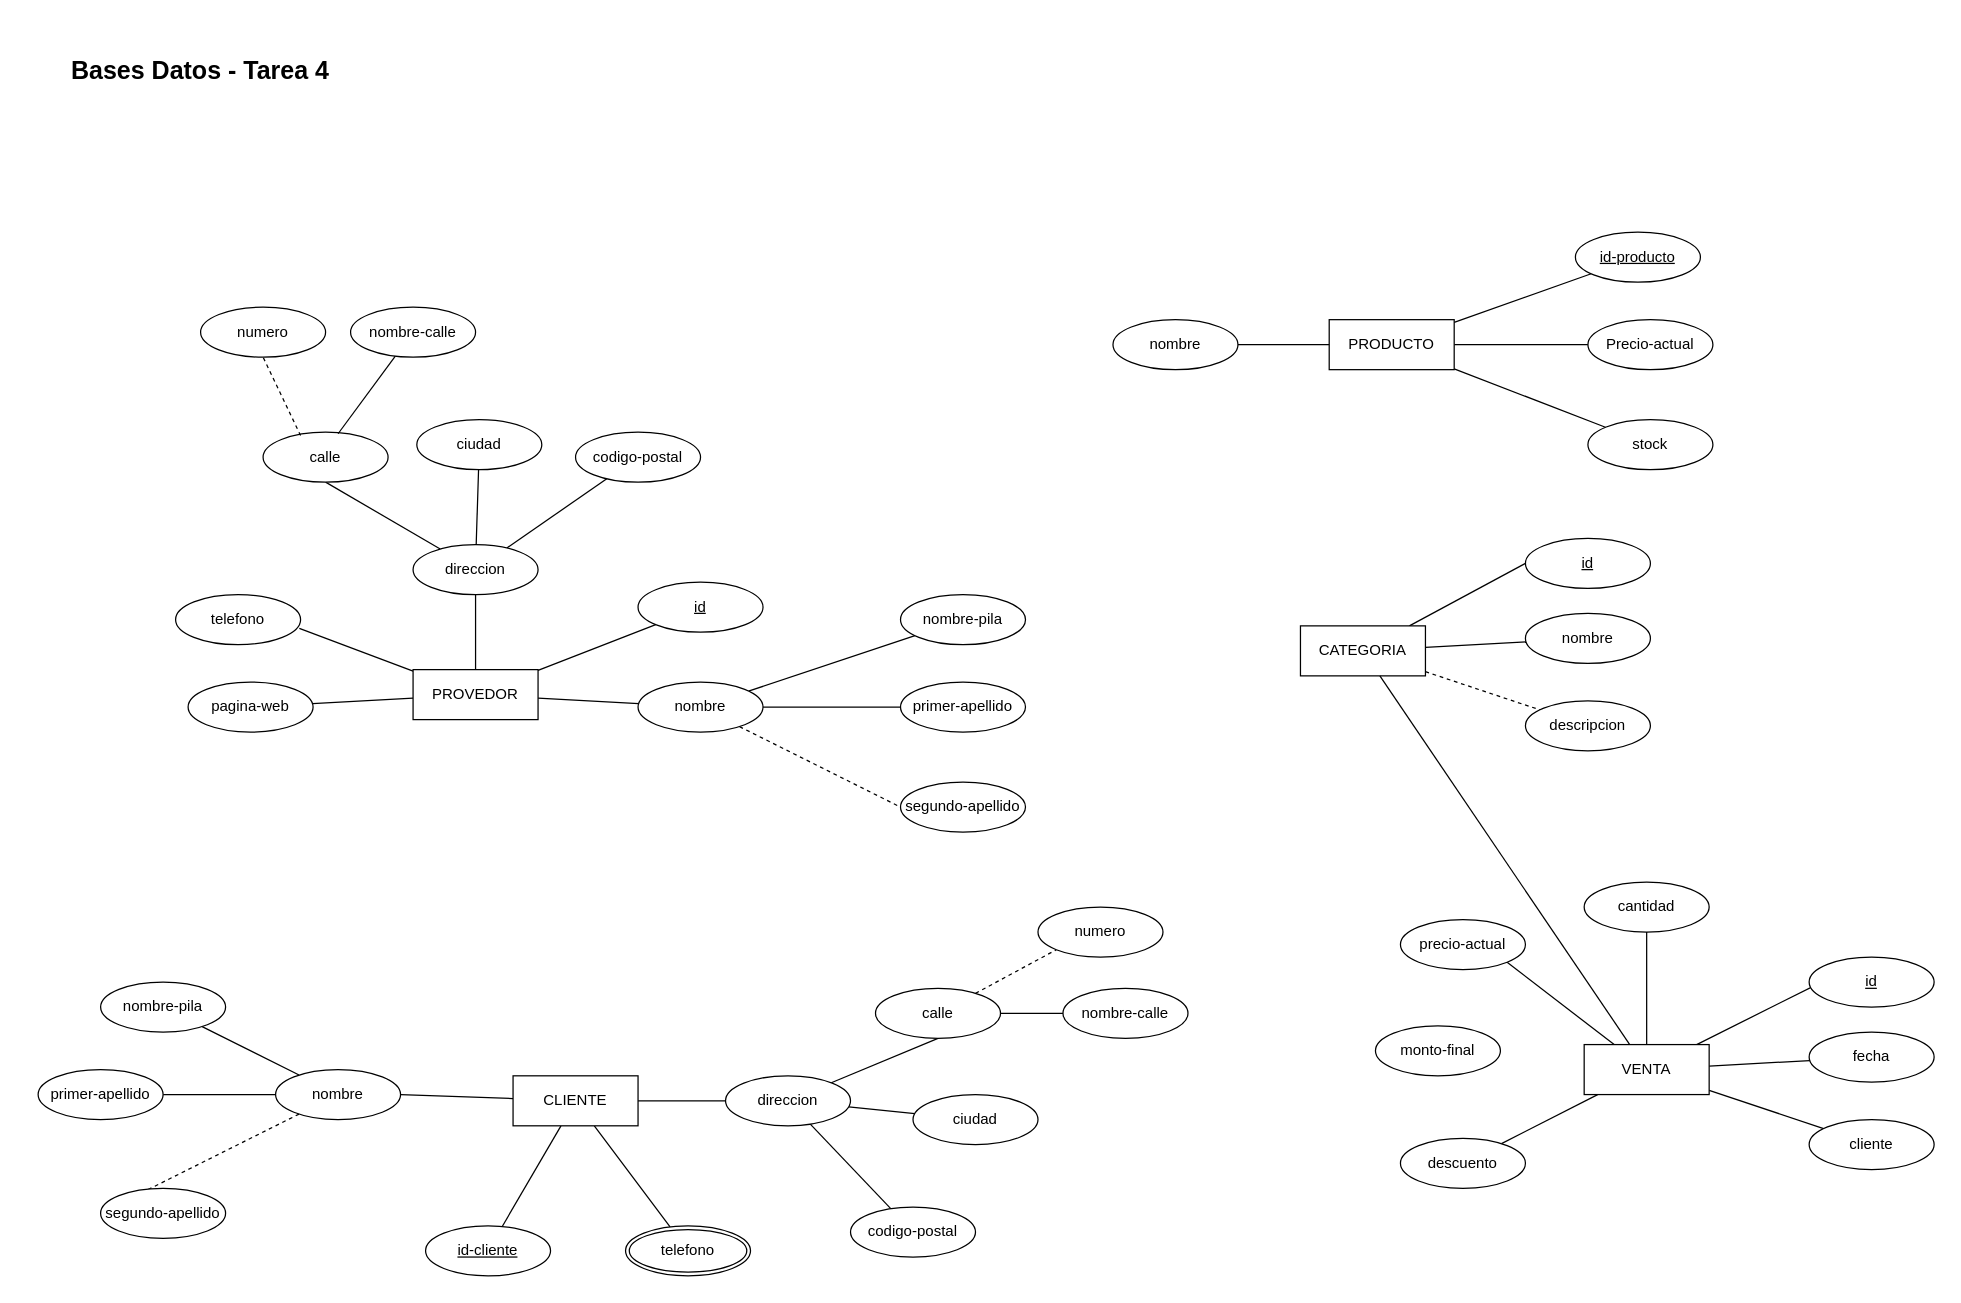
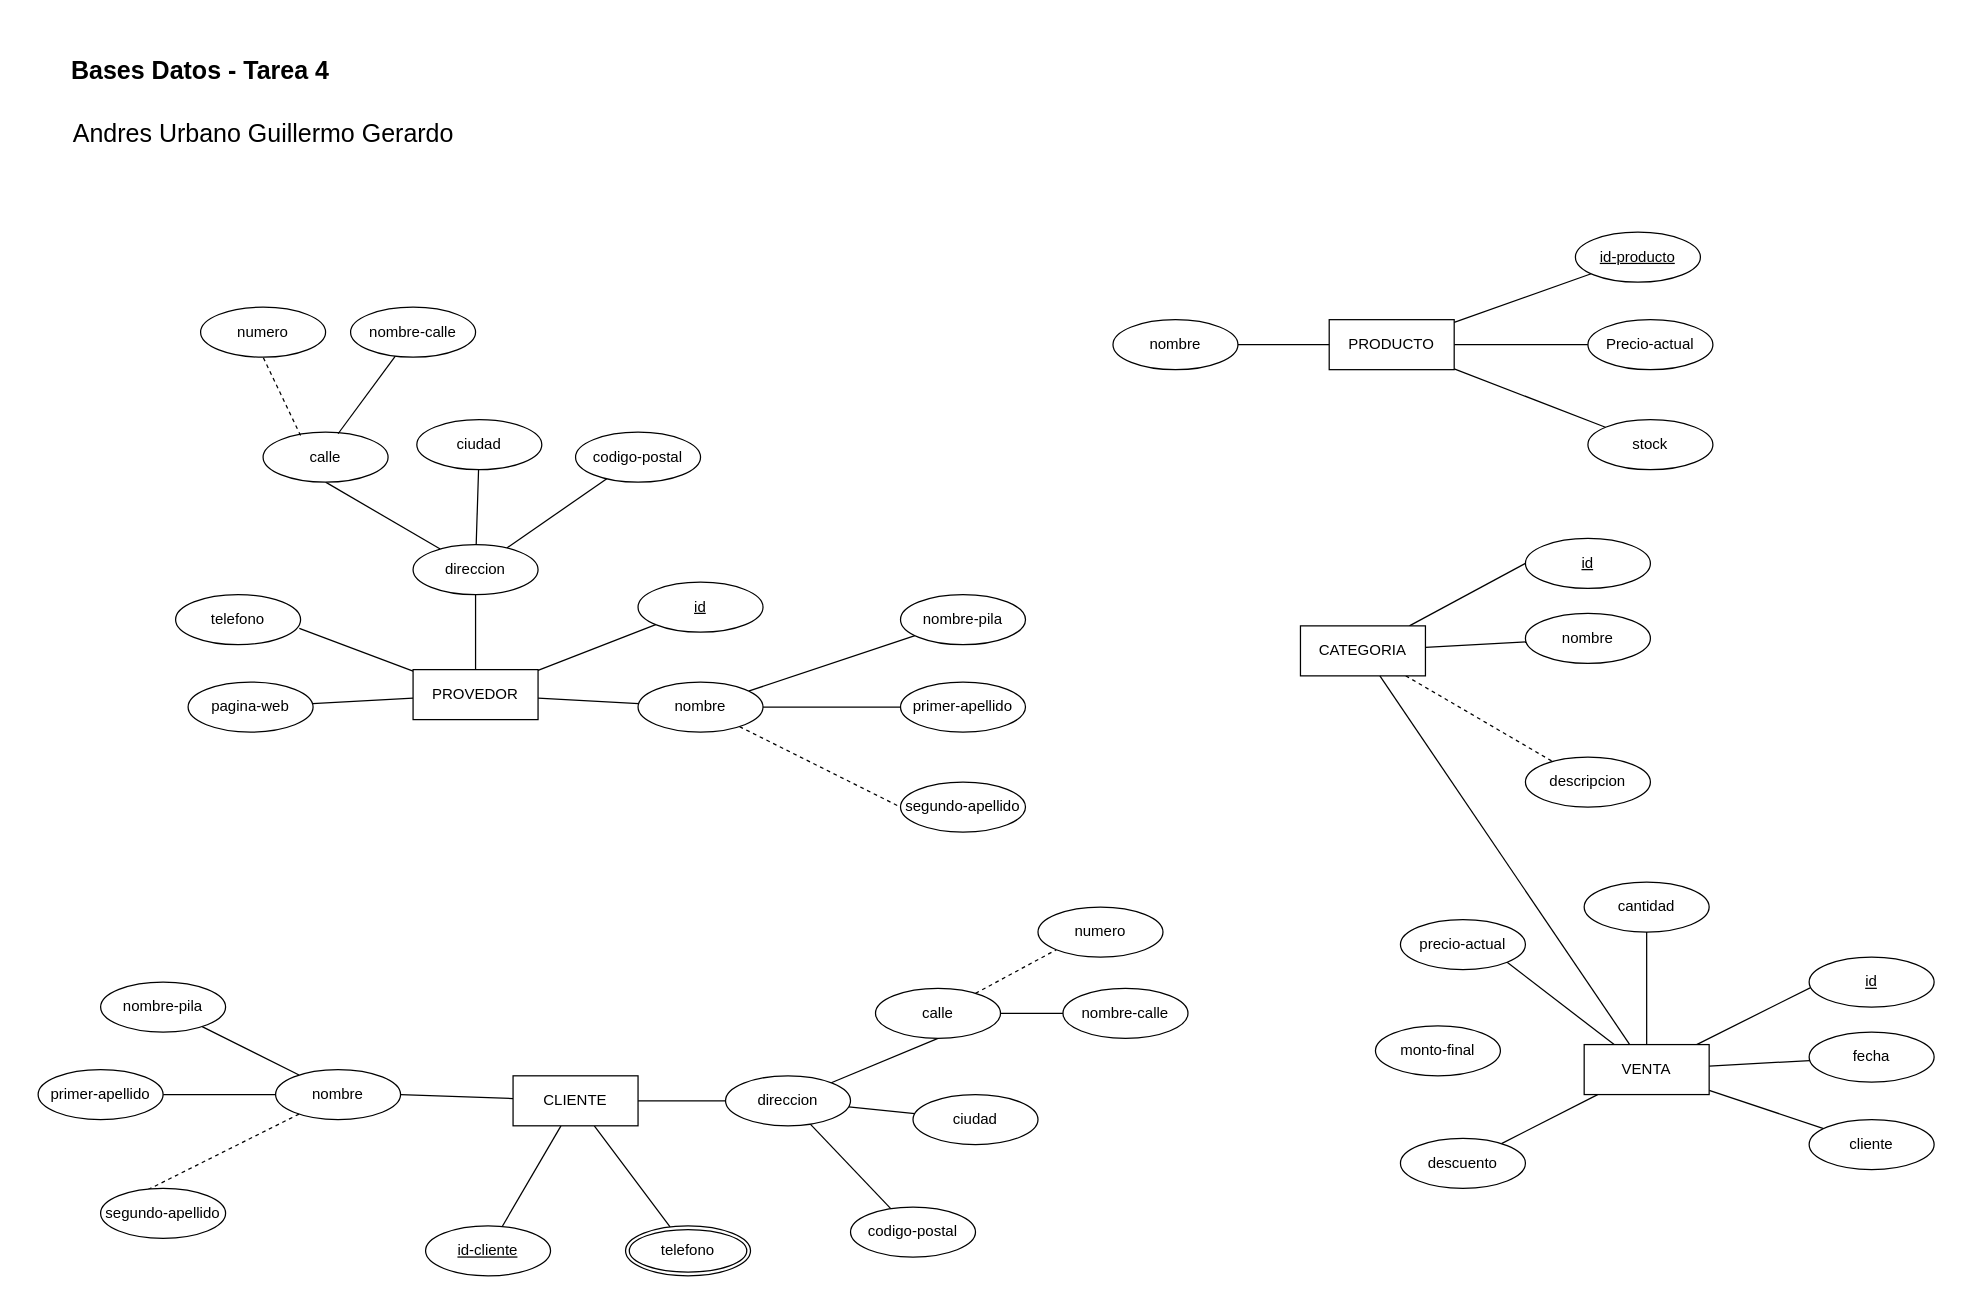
node "Andres Urbano Guillermo Gerardo": added
node "descripcion": moved (1588, 726) -> (1588, 782)
